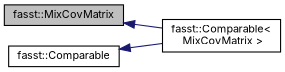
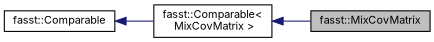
edge "fasst::Comparable< MixCovMatrix >" -> "fasst::MixCovMatrix": reversed
